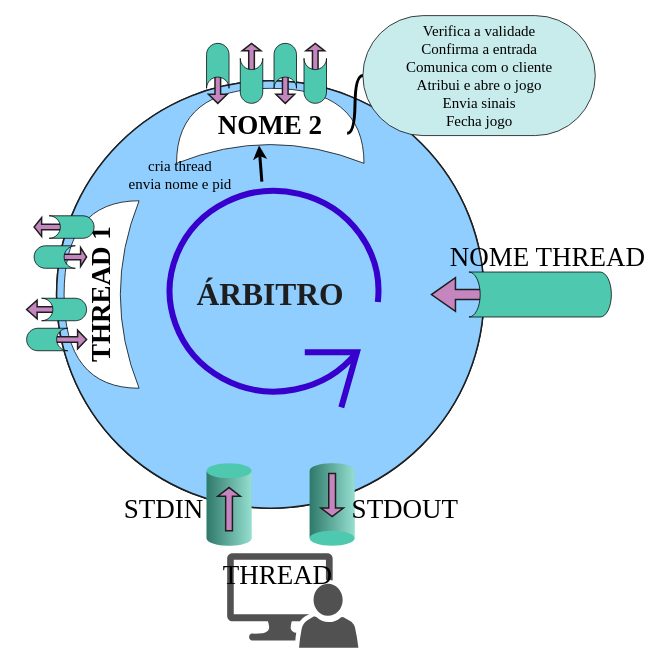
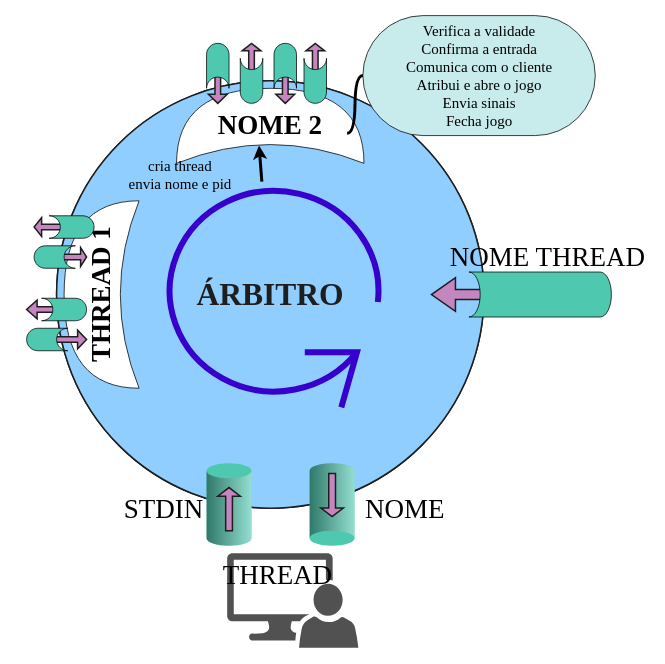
node "STDOUT": label "STDOUT" -> "NOME"
